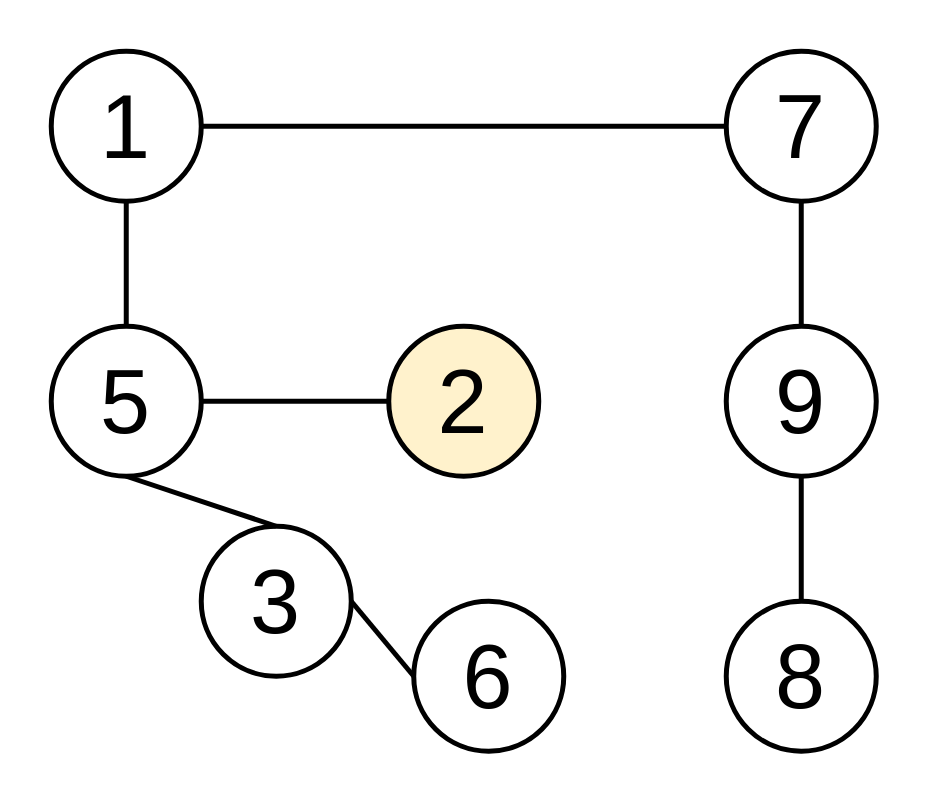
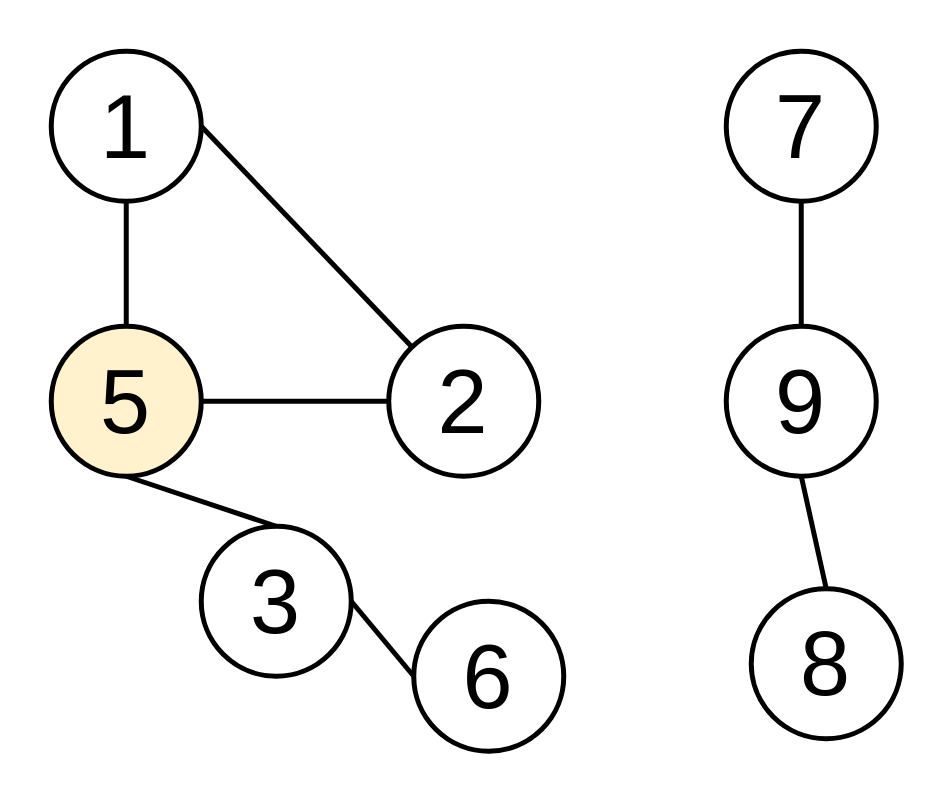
edge "1" -- "7": now "1" -- "2"
node "5": fillcolor #ffffff -> #fff2cc
node "2": fillcolor #fff2cc -> #ffffff
node "8": moved (801, 676) -> (826, 664)
